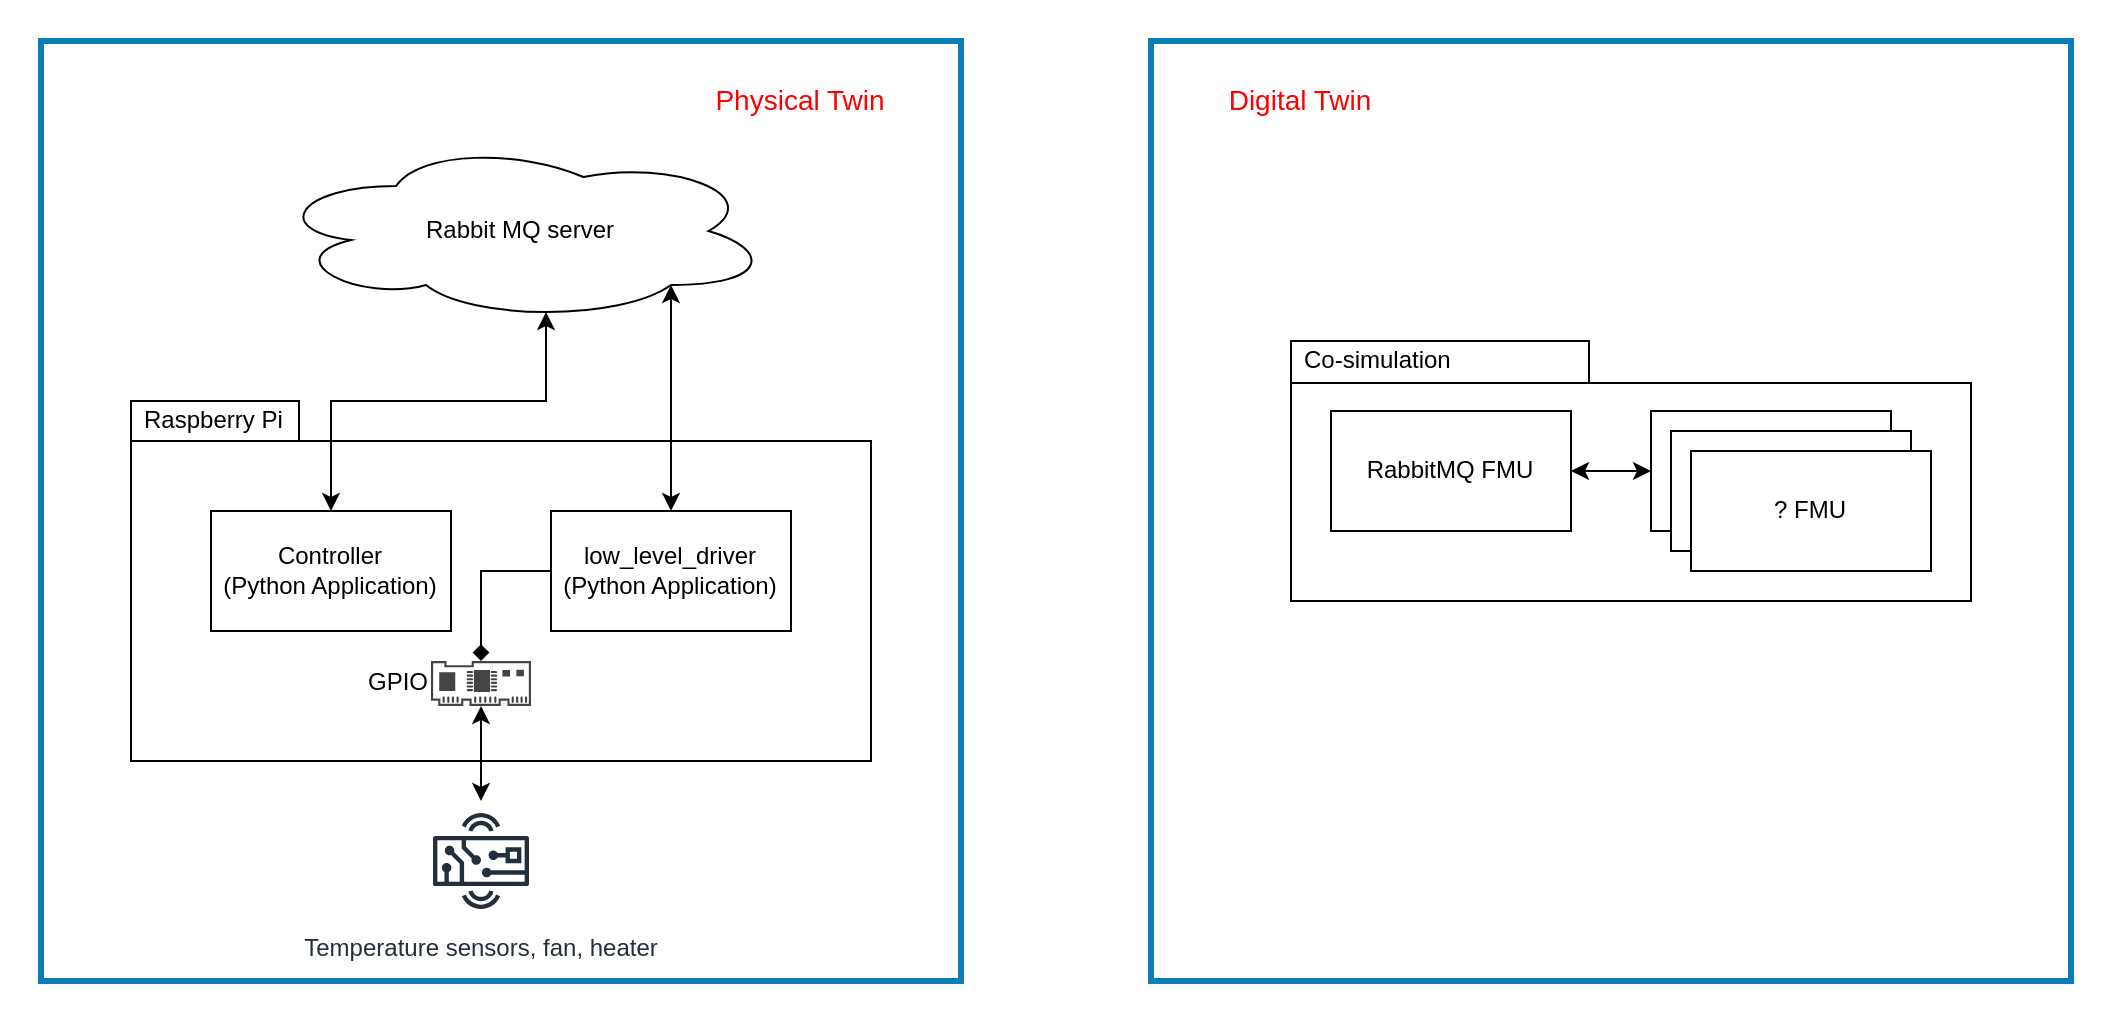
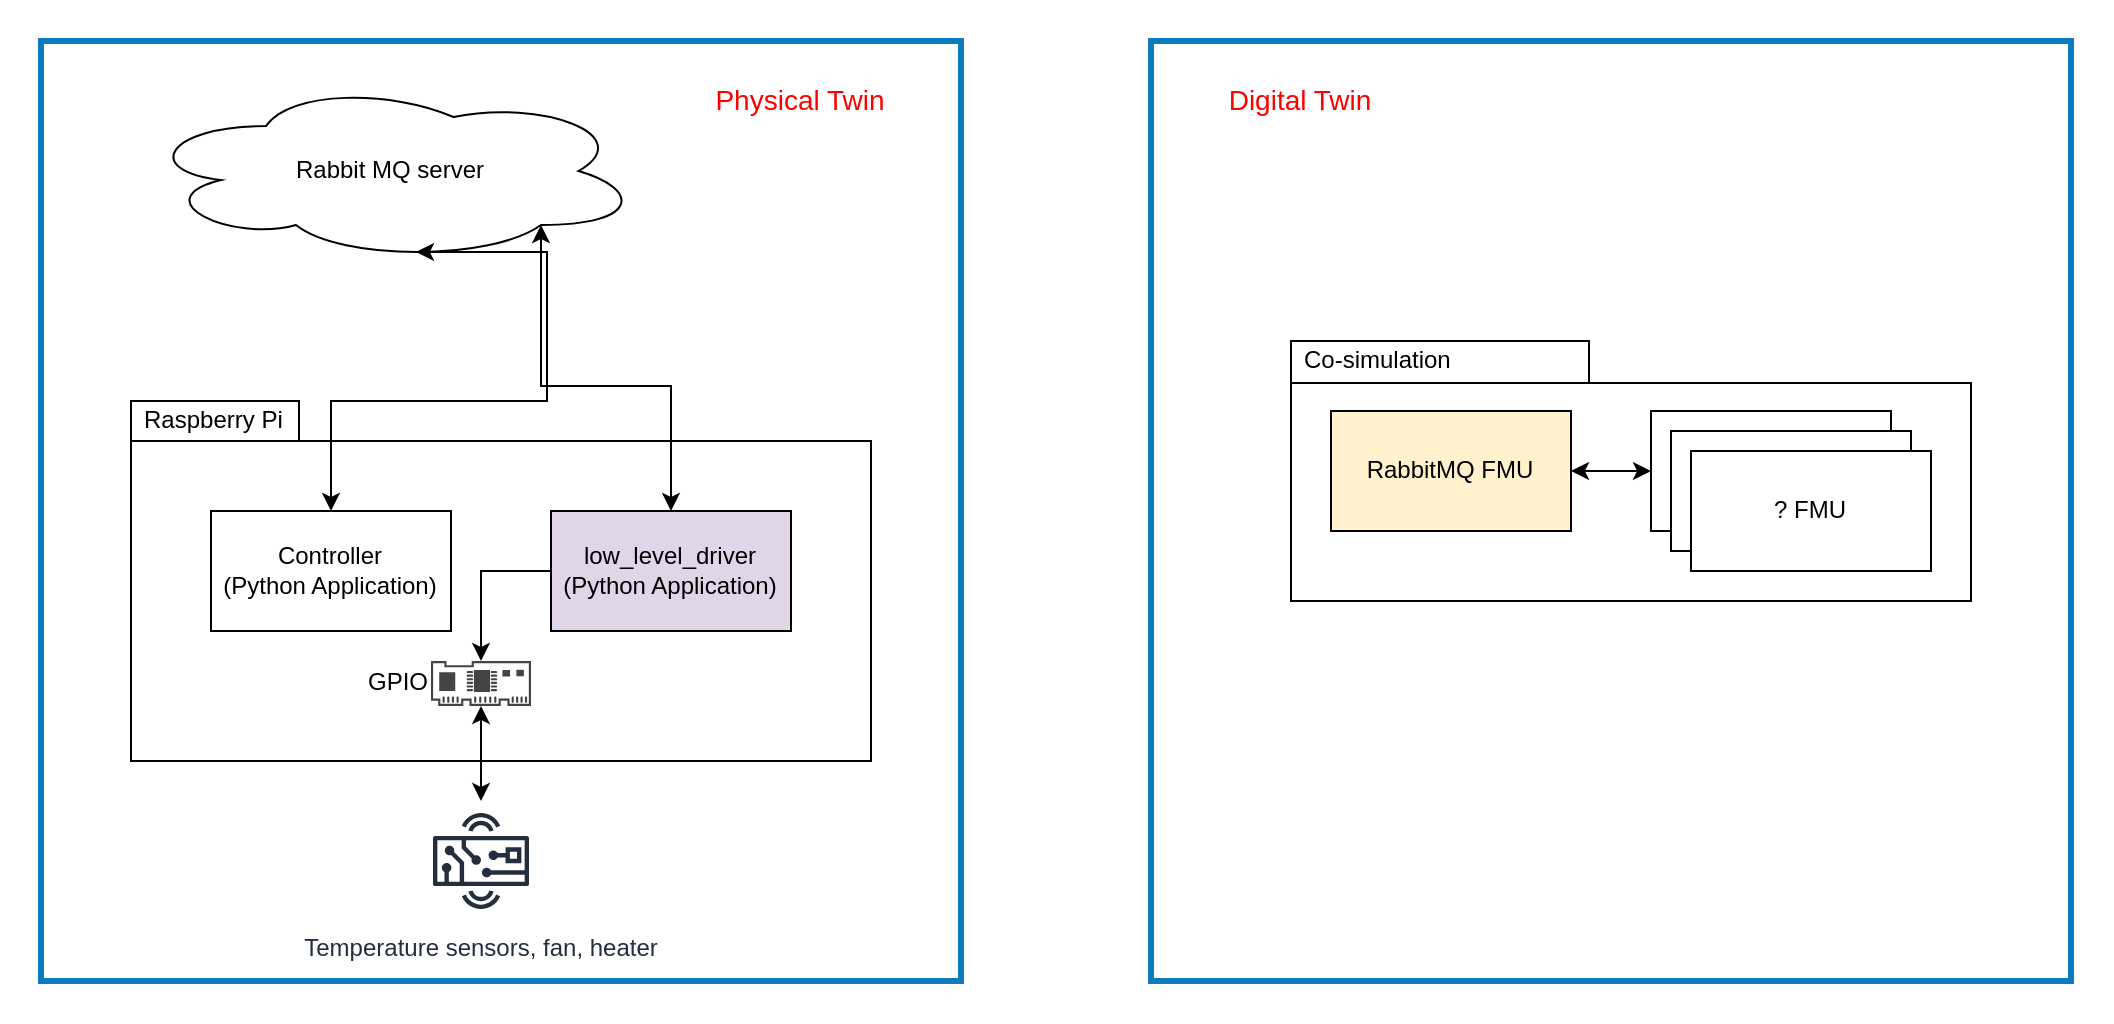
node "Rabbit MQ server": moved (521, 231) -> (391, 171)
node "RabbitMQ FMU": fillcolor #ffffff -> #fff2cc
node "low_level_driver (Python Application)": fillcolor #ffffff -> #e1d5e7
edge "low_level_driver (Python Application)" -> "GPIO": arrowhead diamond -> classic
